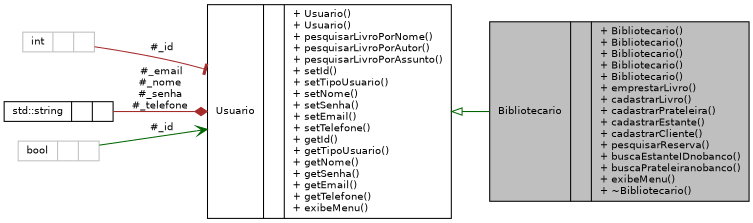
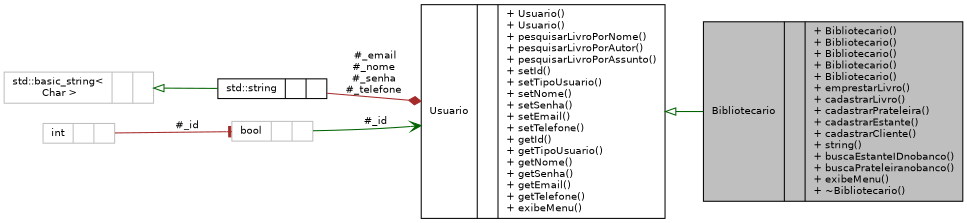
edge "int" -> "Usuario": now "int" -> "bool"
node "std::basic_string<": added
node "Bibliotecario": text "+ pesquisarReserva()" -> "+ string()"
